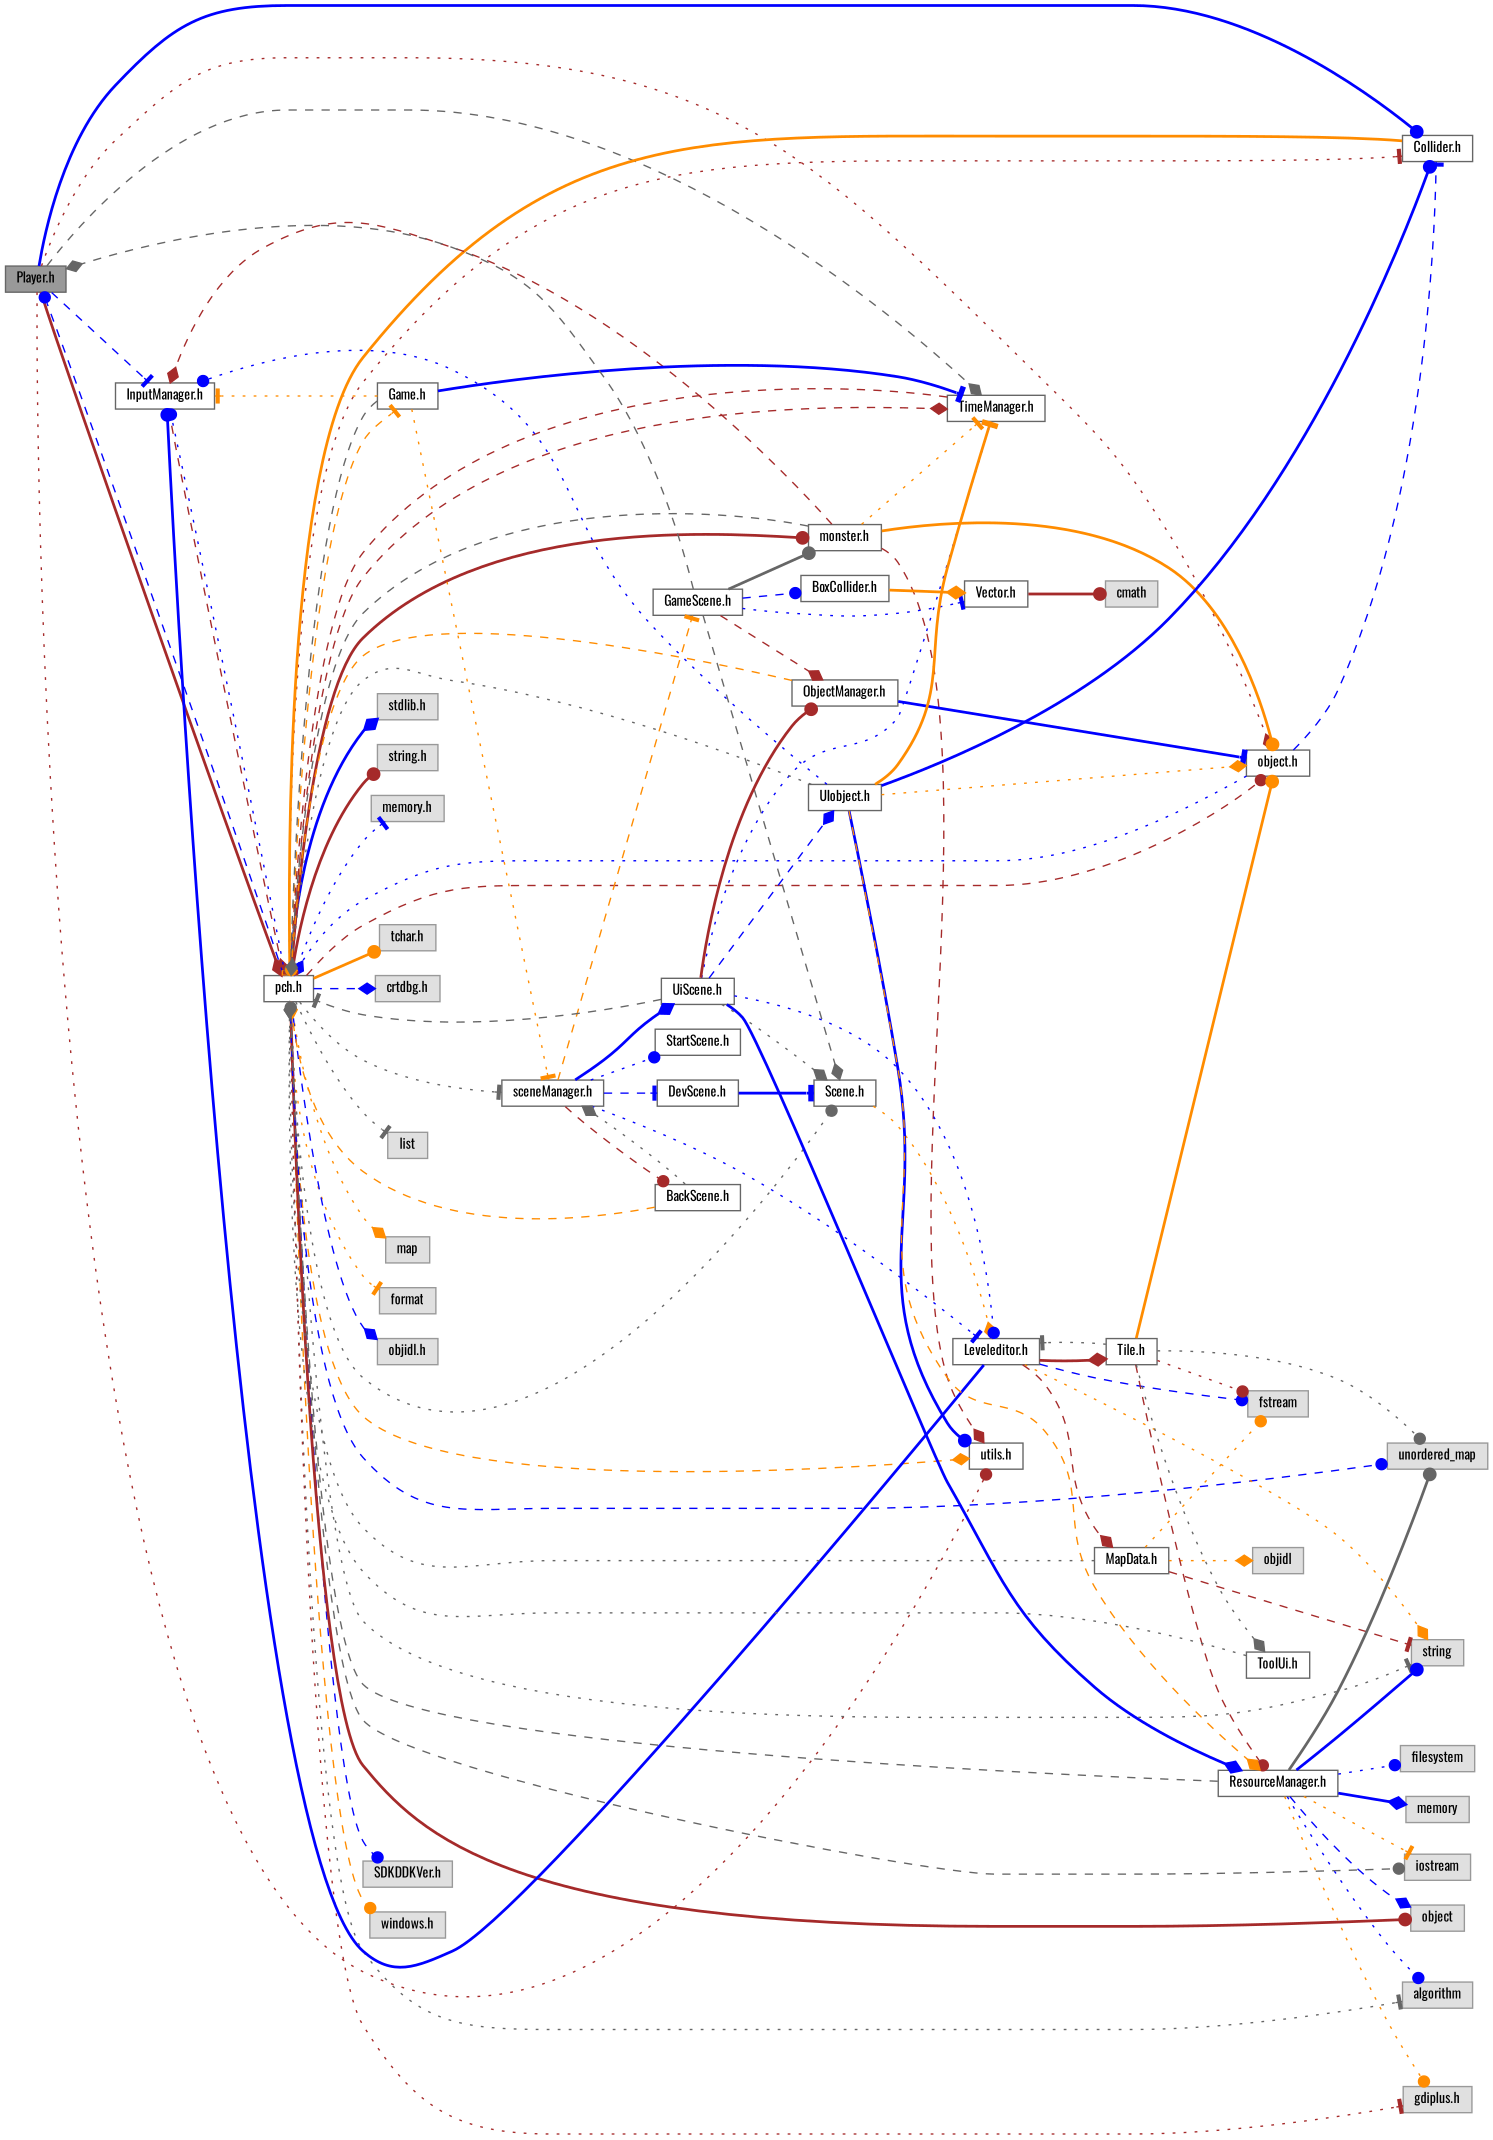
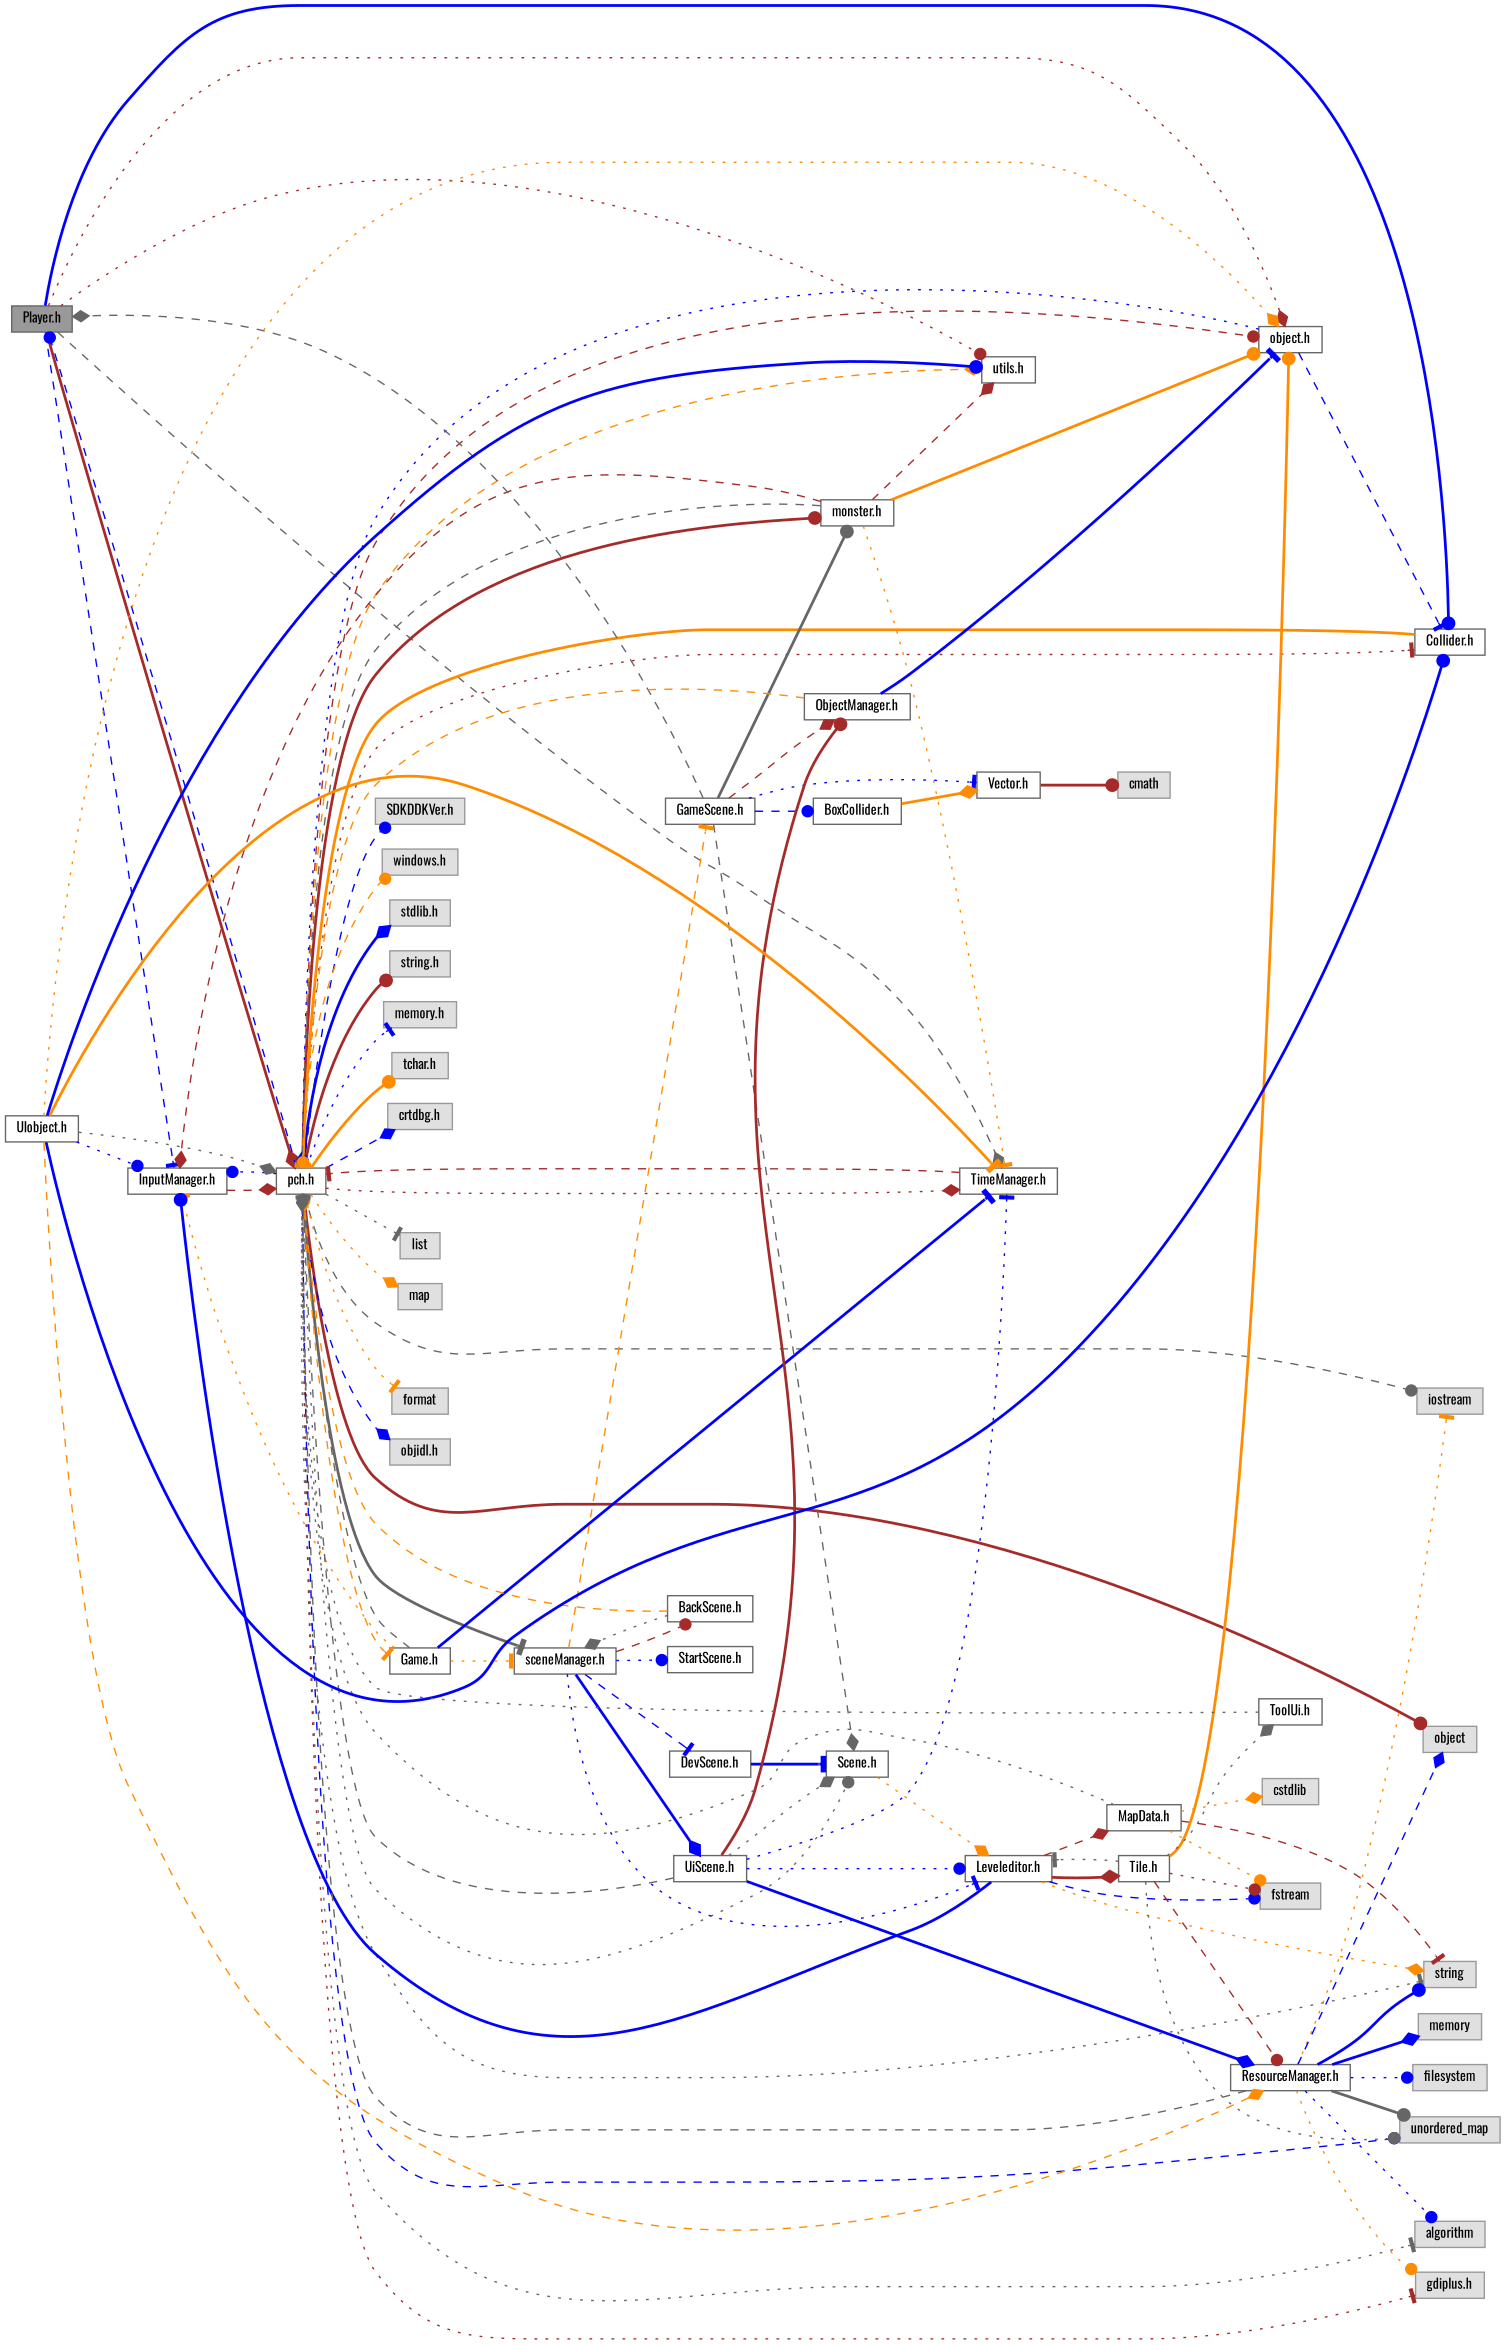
edge "pch.h" -> "TimeManager.h": style dashed -> dotted
edge "UiScene.h" -> "UIobject.h": removed
edge "pch.h" -> "sceneManager.h": style dotted -> bold
node "objidl": label "objidl" -> "cstdlib"
